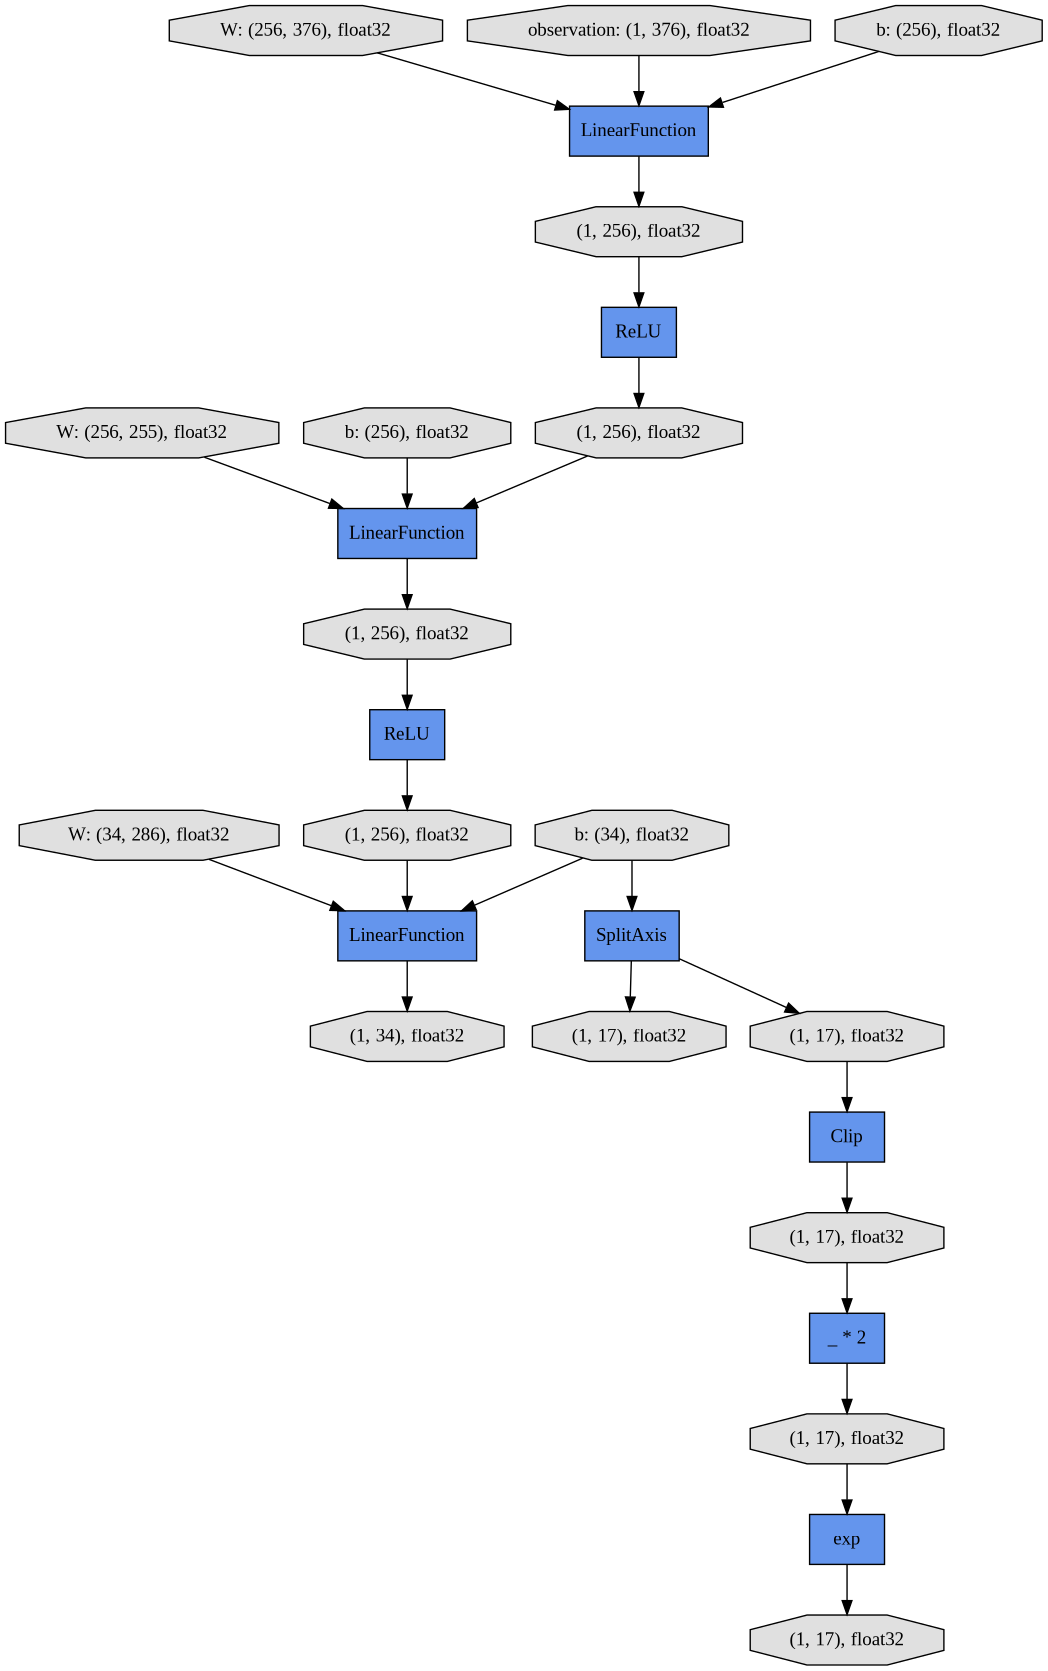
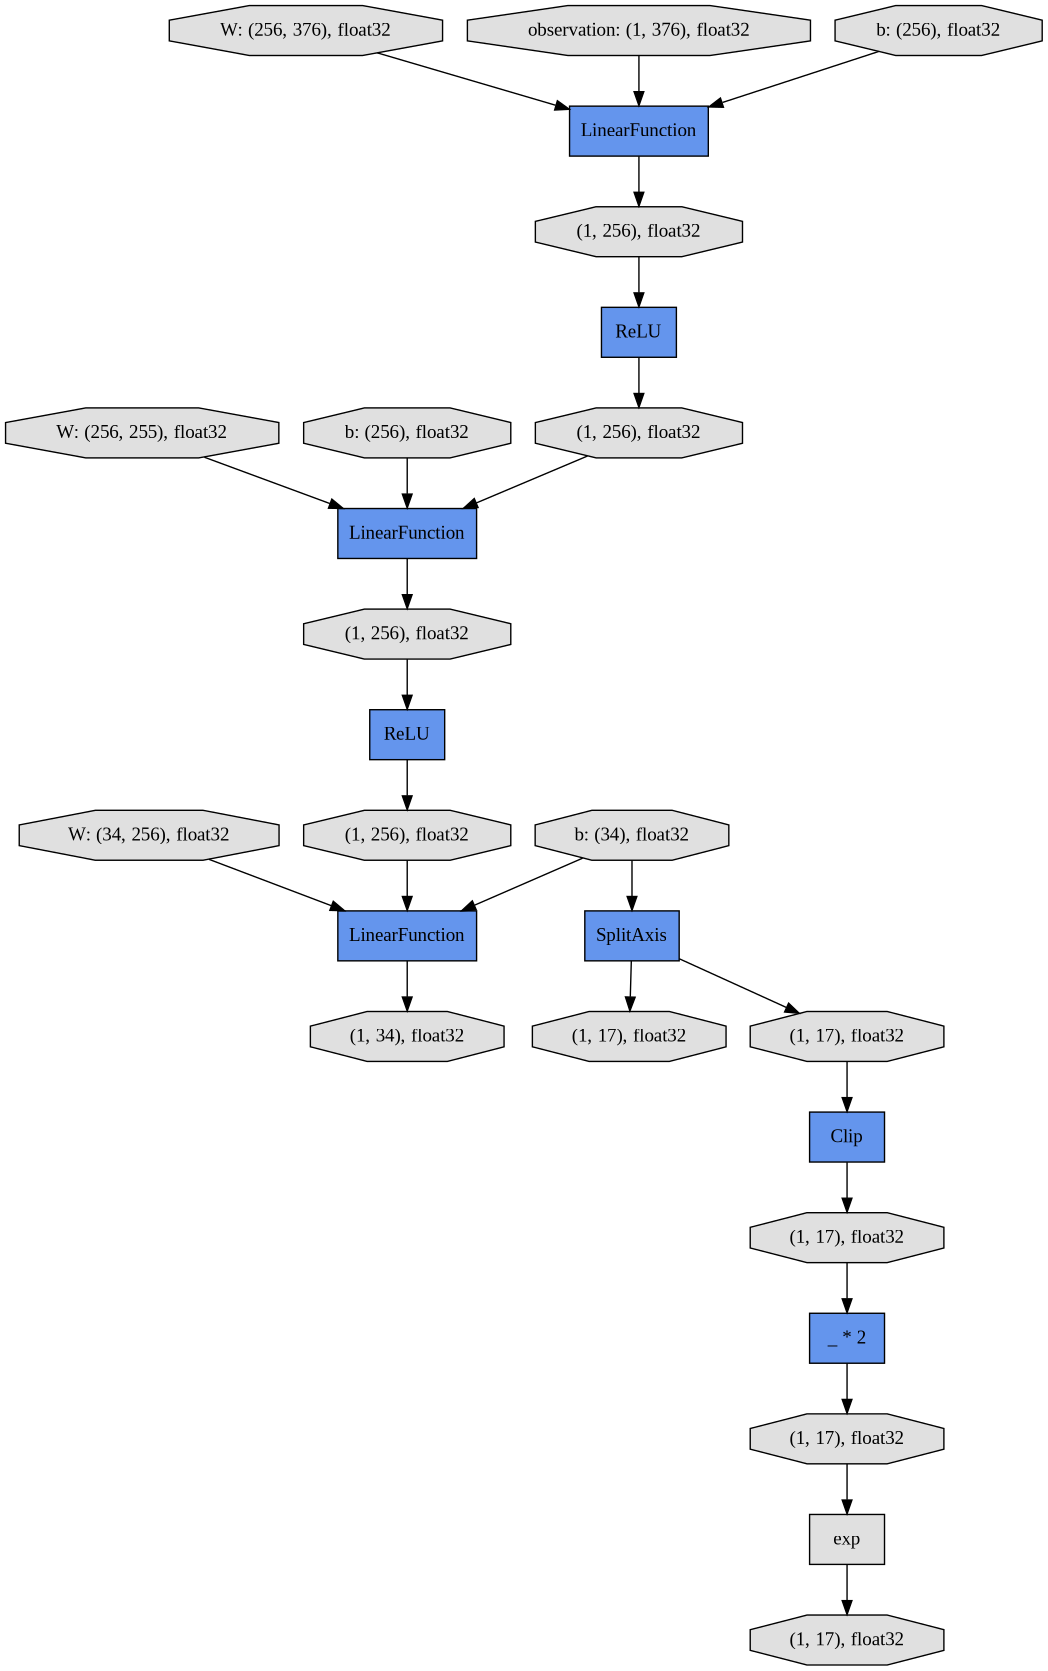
node "W: (34, 286), float32": label "W: (34, 286), float32" -> "W: (34, 256), float32"
node "exp": fillcolor #6495ed -> #e0e0e0
